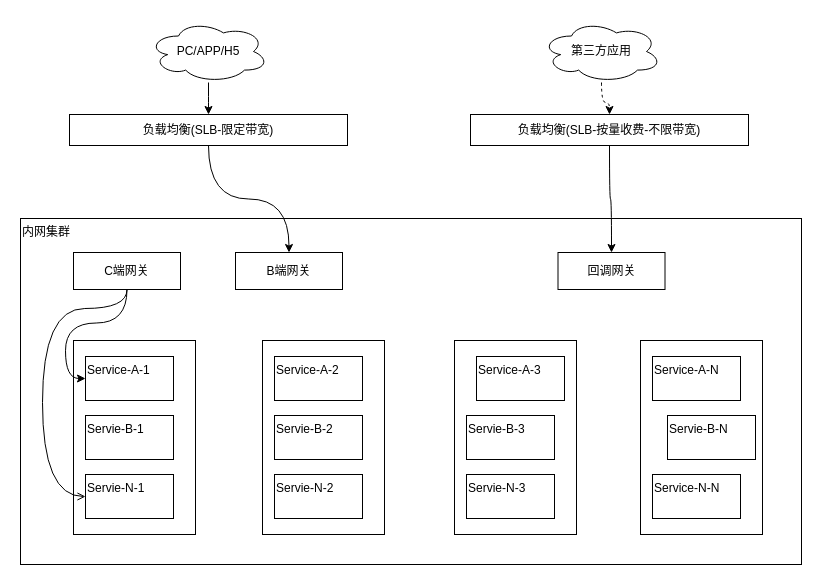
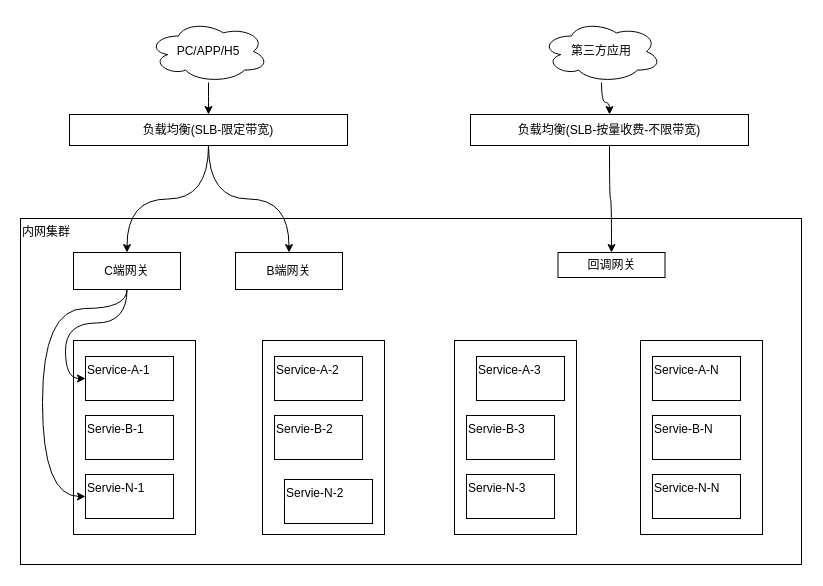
edge "第三方应用" -> "负载均衡(SLB-按量收费-不限带宽)": style dashed -> solid
edge "负载均衡(SLB-限定带宽)" -> "C端网关": added
node "回调网关": size 107x37 -> 107x25
node "Servie-B-N": moved (712, 438) -> (697, 438)
edge "C端网关" -> "Servie-N-1": arrowhead open -> classic
node "Servie-N-2": moved (319, 497) -> (329, 502)
